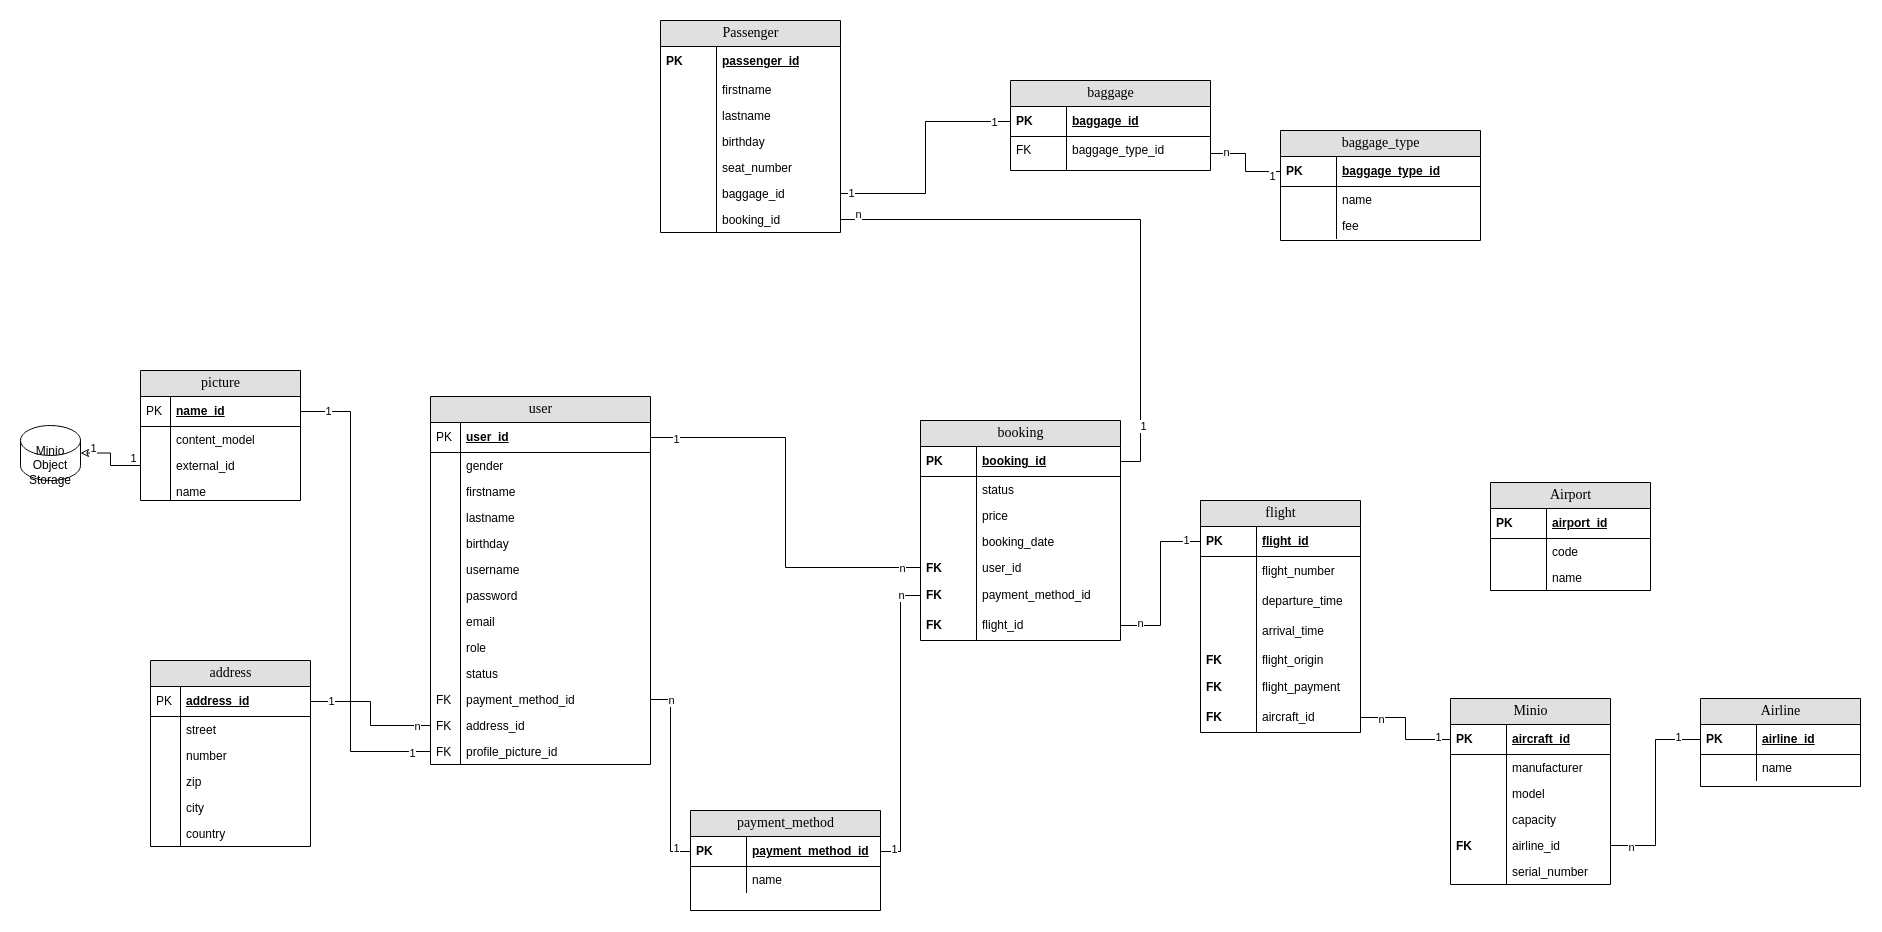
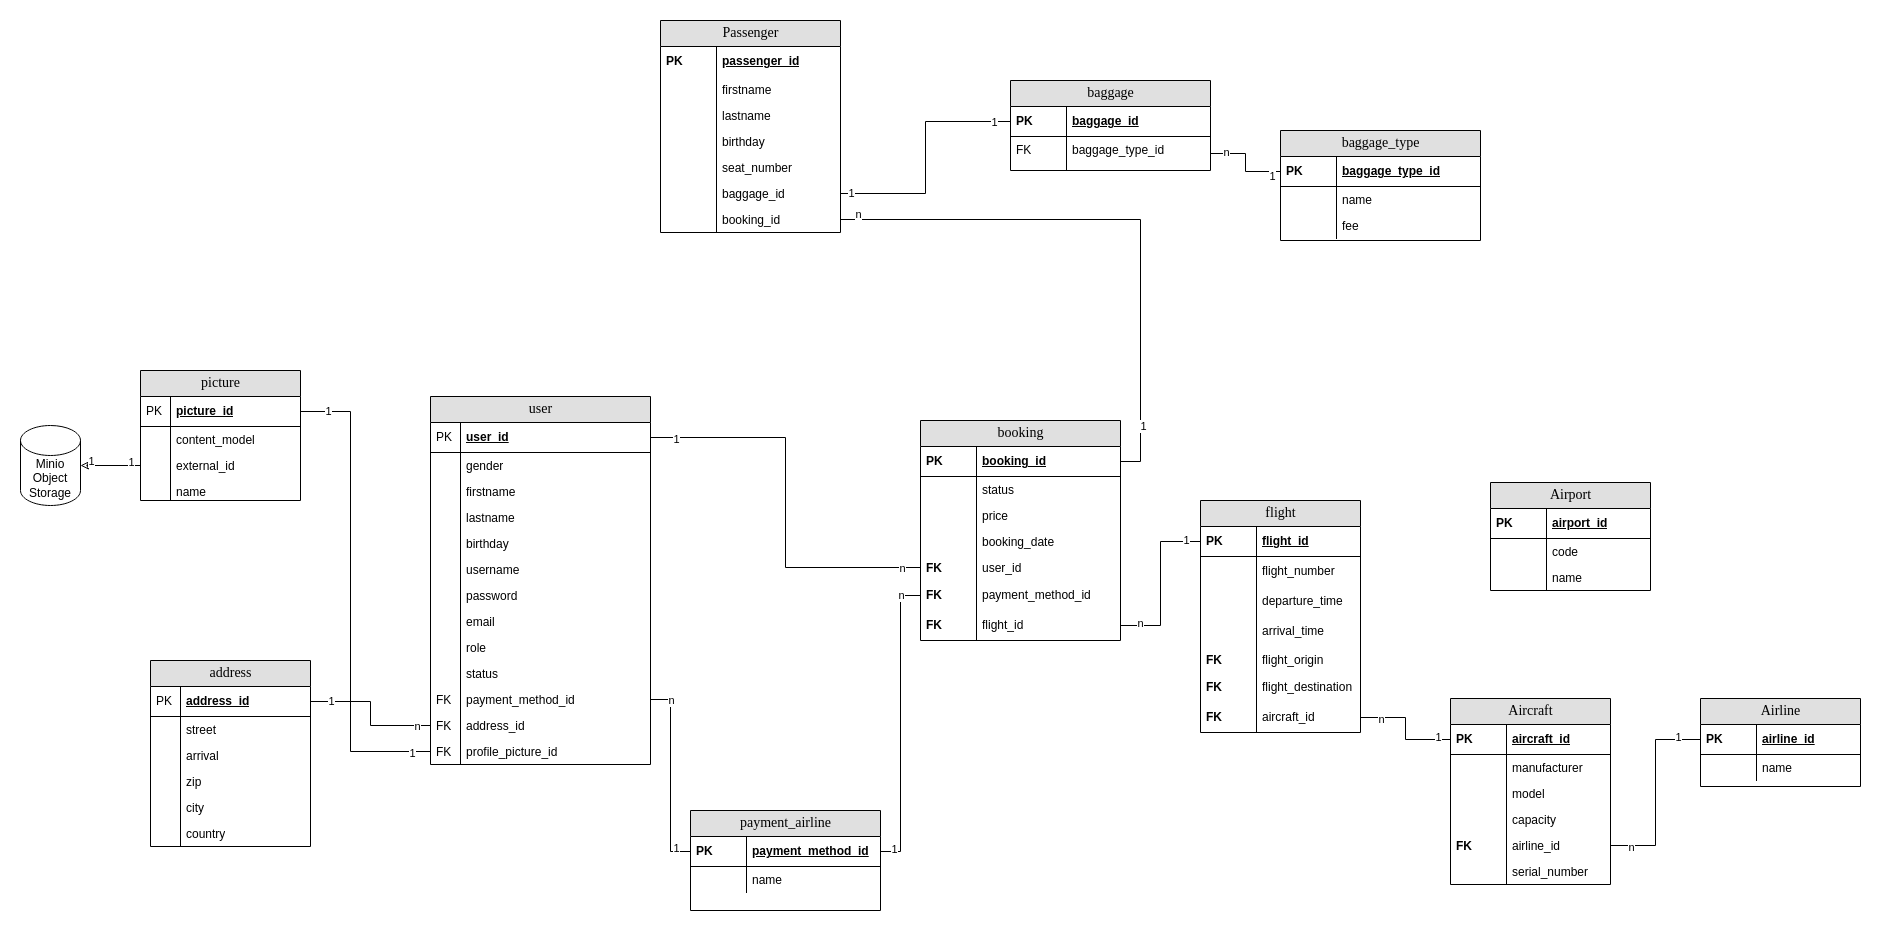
node "name_id": label "name_id" -> "picture_id"
node "Minio Object Storage": size 60x55 -> 60x80
node "flight_payment": label "flight_payment" -> "flight_destination"
node "Minio": label "Minio" -> "Aircraft"
node "number": label "number" -> "arrival"
node "payment_method": label "payment_method" -> "payment_airline"
